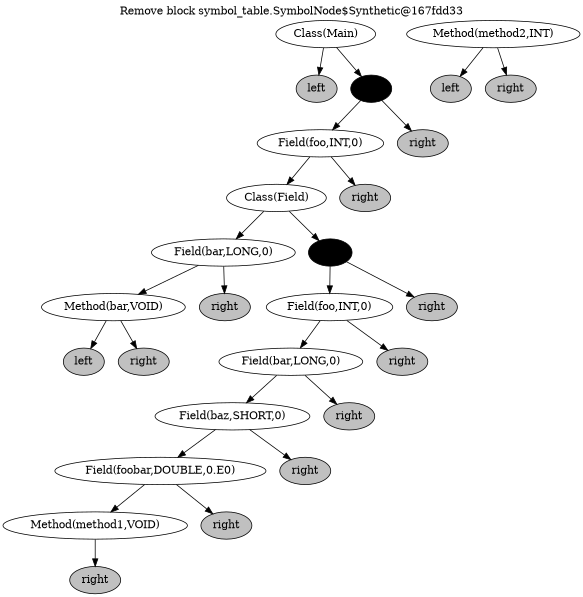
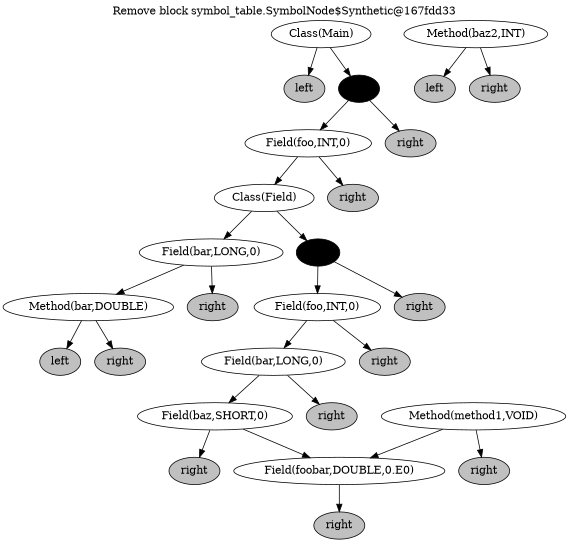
node "Method(method2,INT)": label "Method(method2,INT)" -> "Method(baz2,INT)"
node "Method(bar,VOID)": label "Method(bar,VOID)" -> "Method(bar,DOUBLE)"
edge "Field(foobar,DOUBLE,0.E0)" -> "Method(method1,VOID)": reversed
